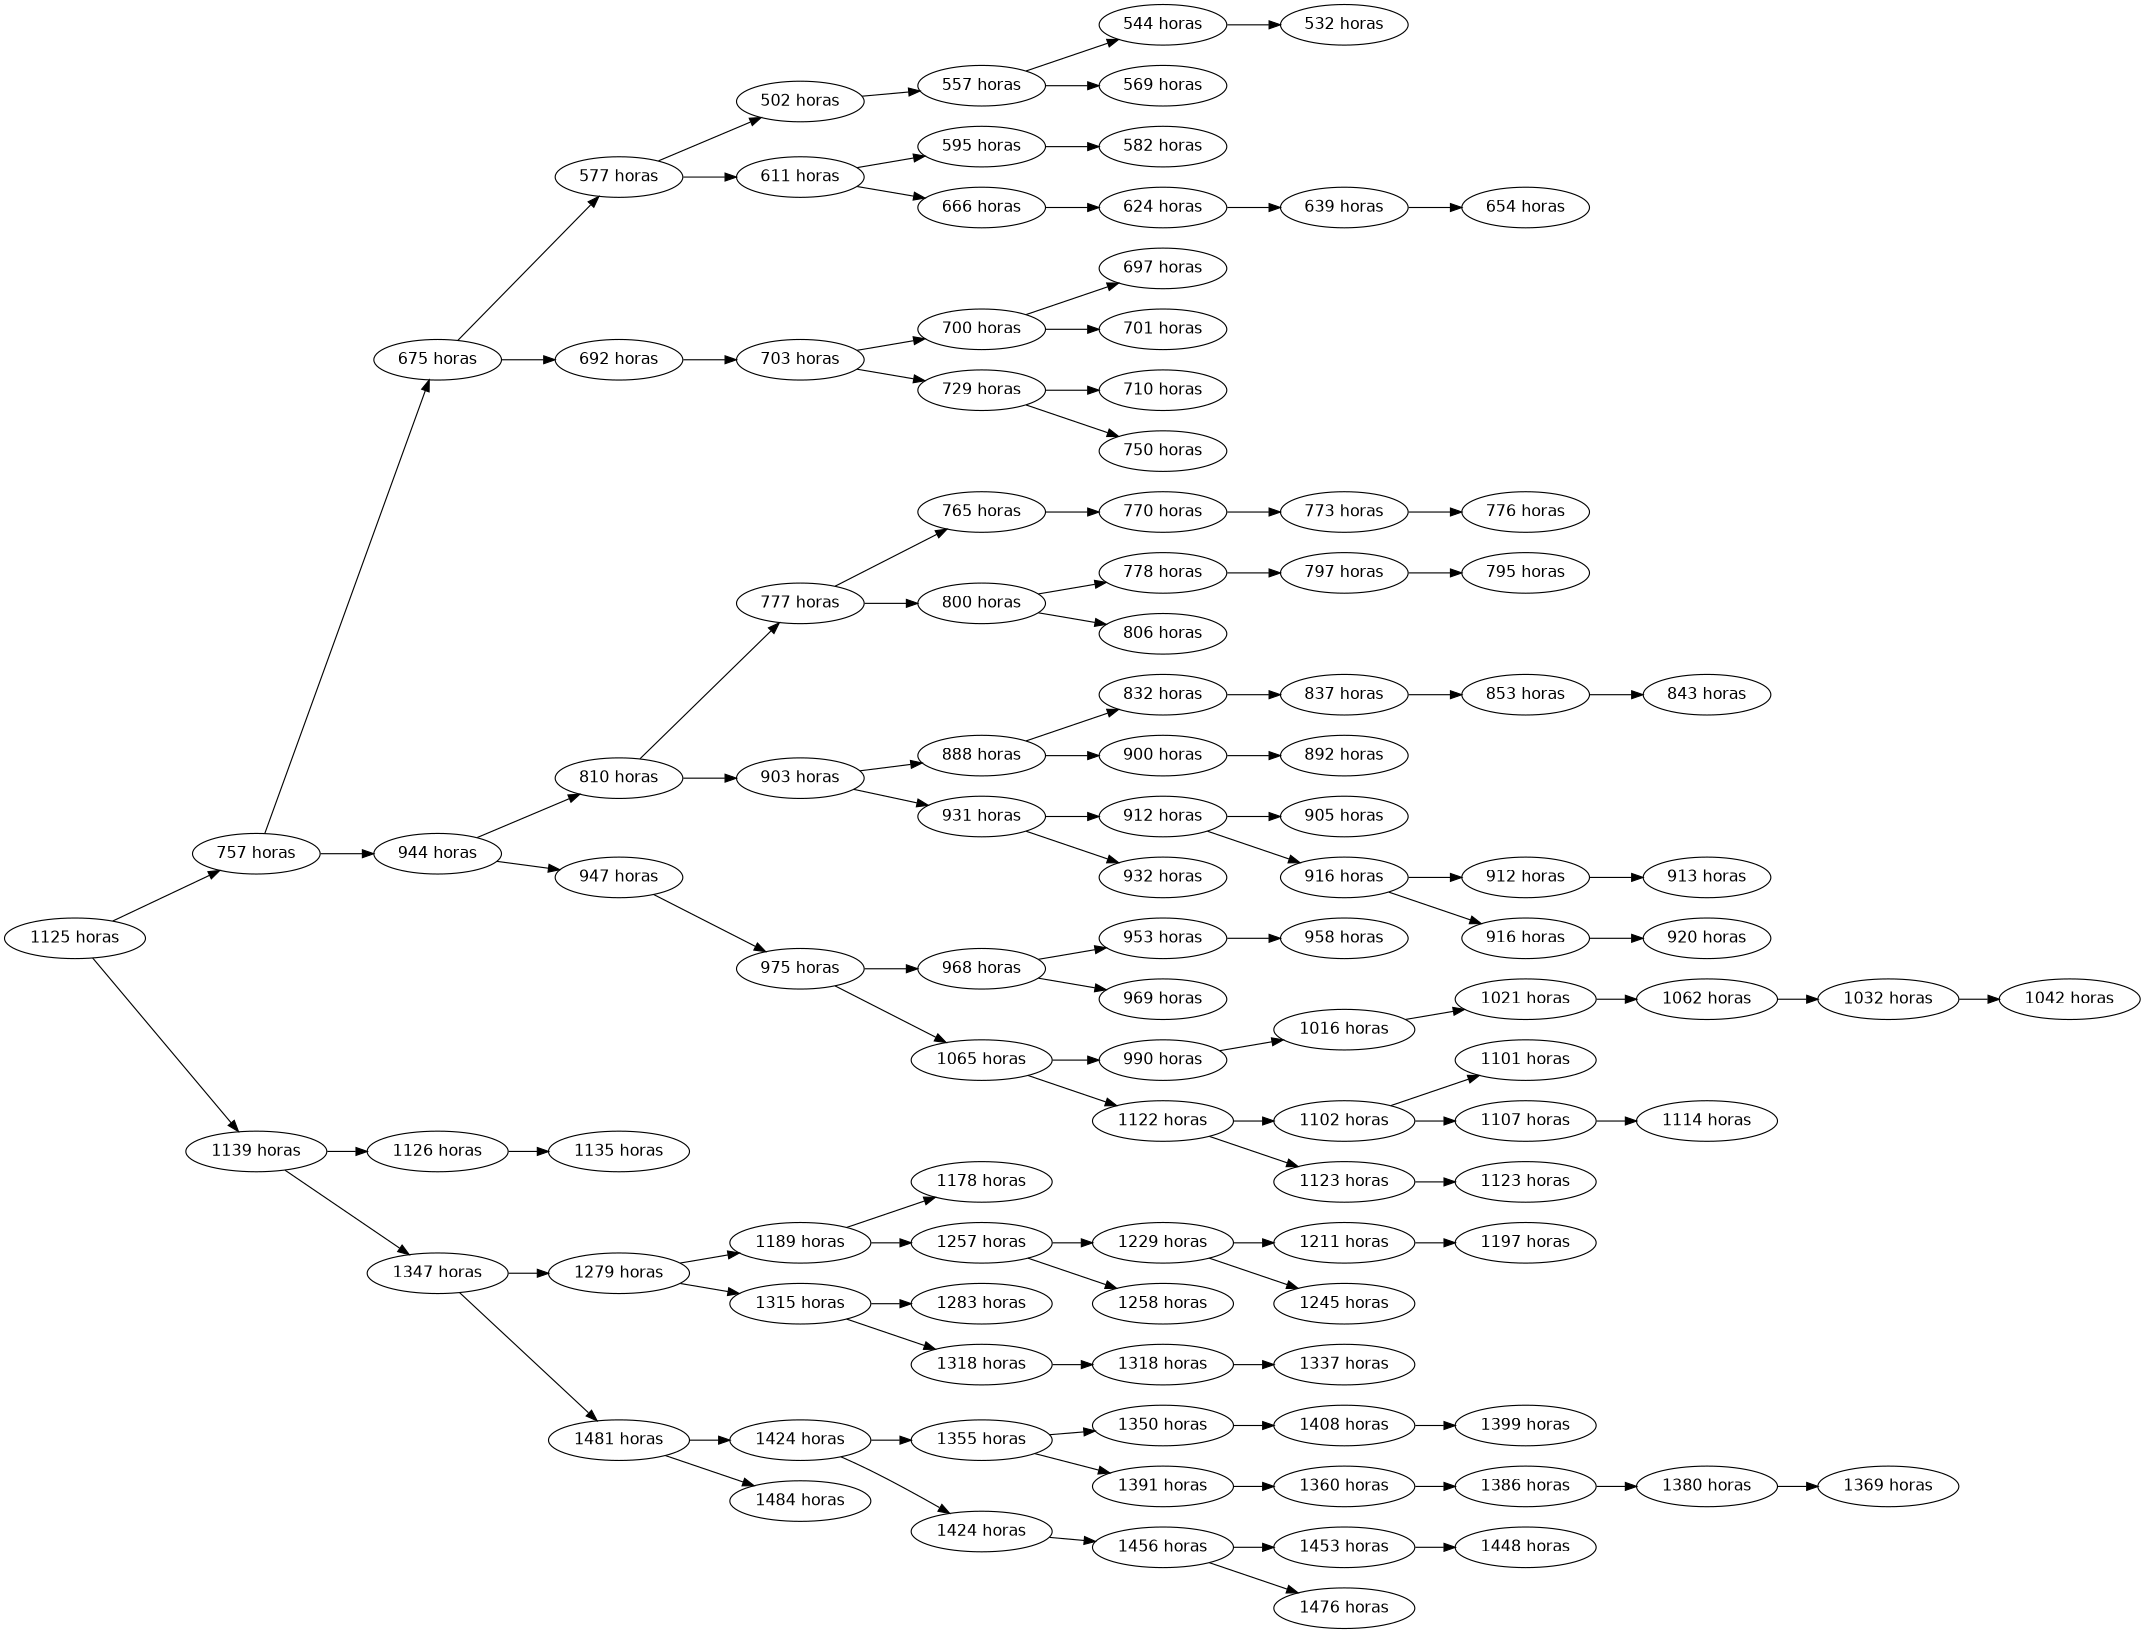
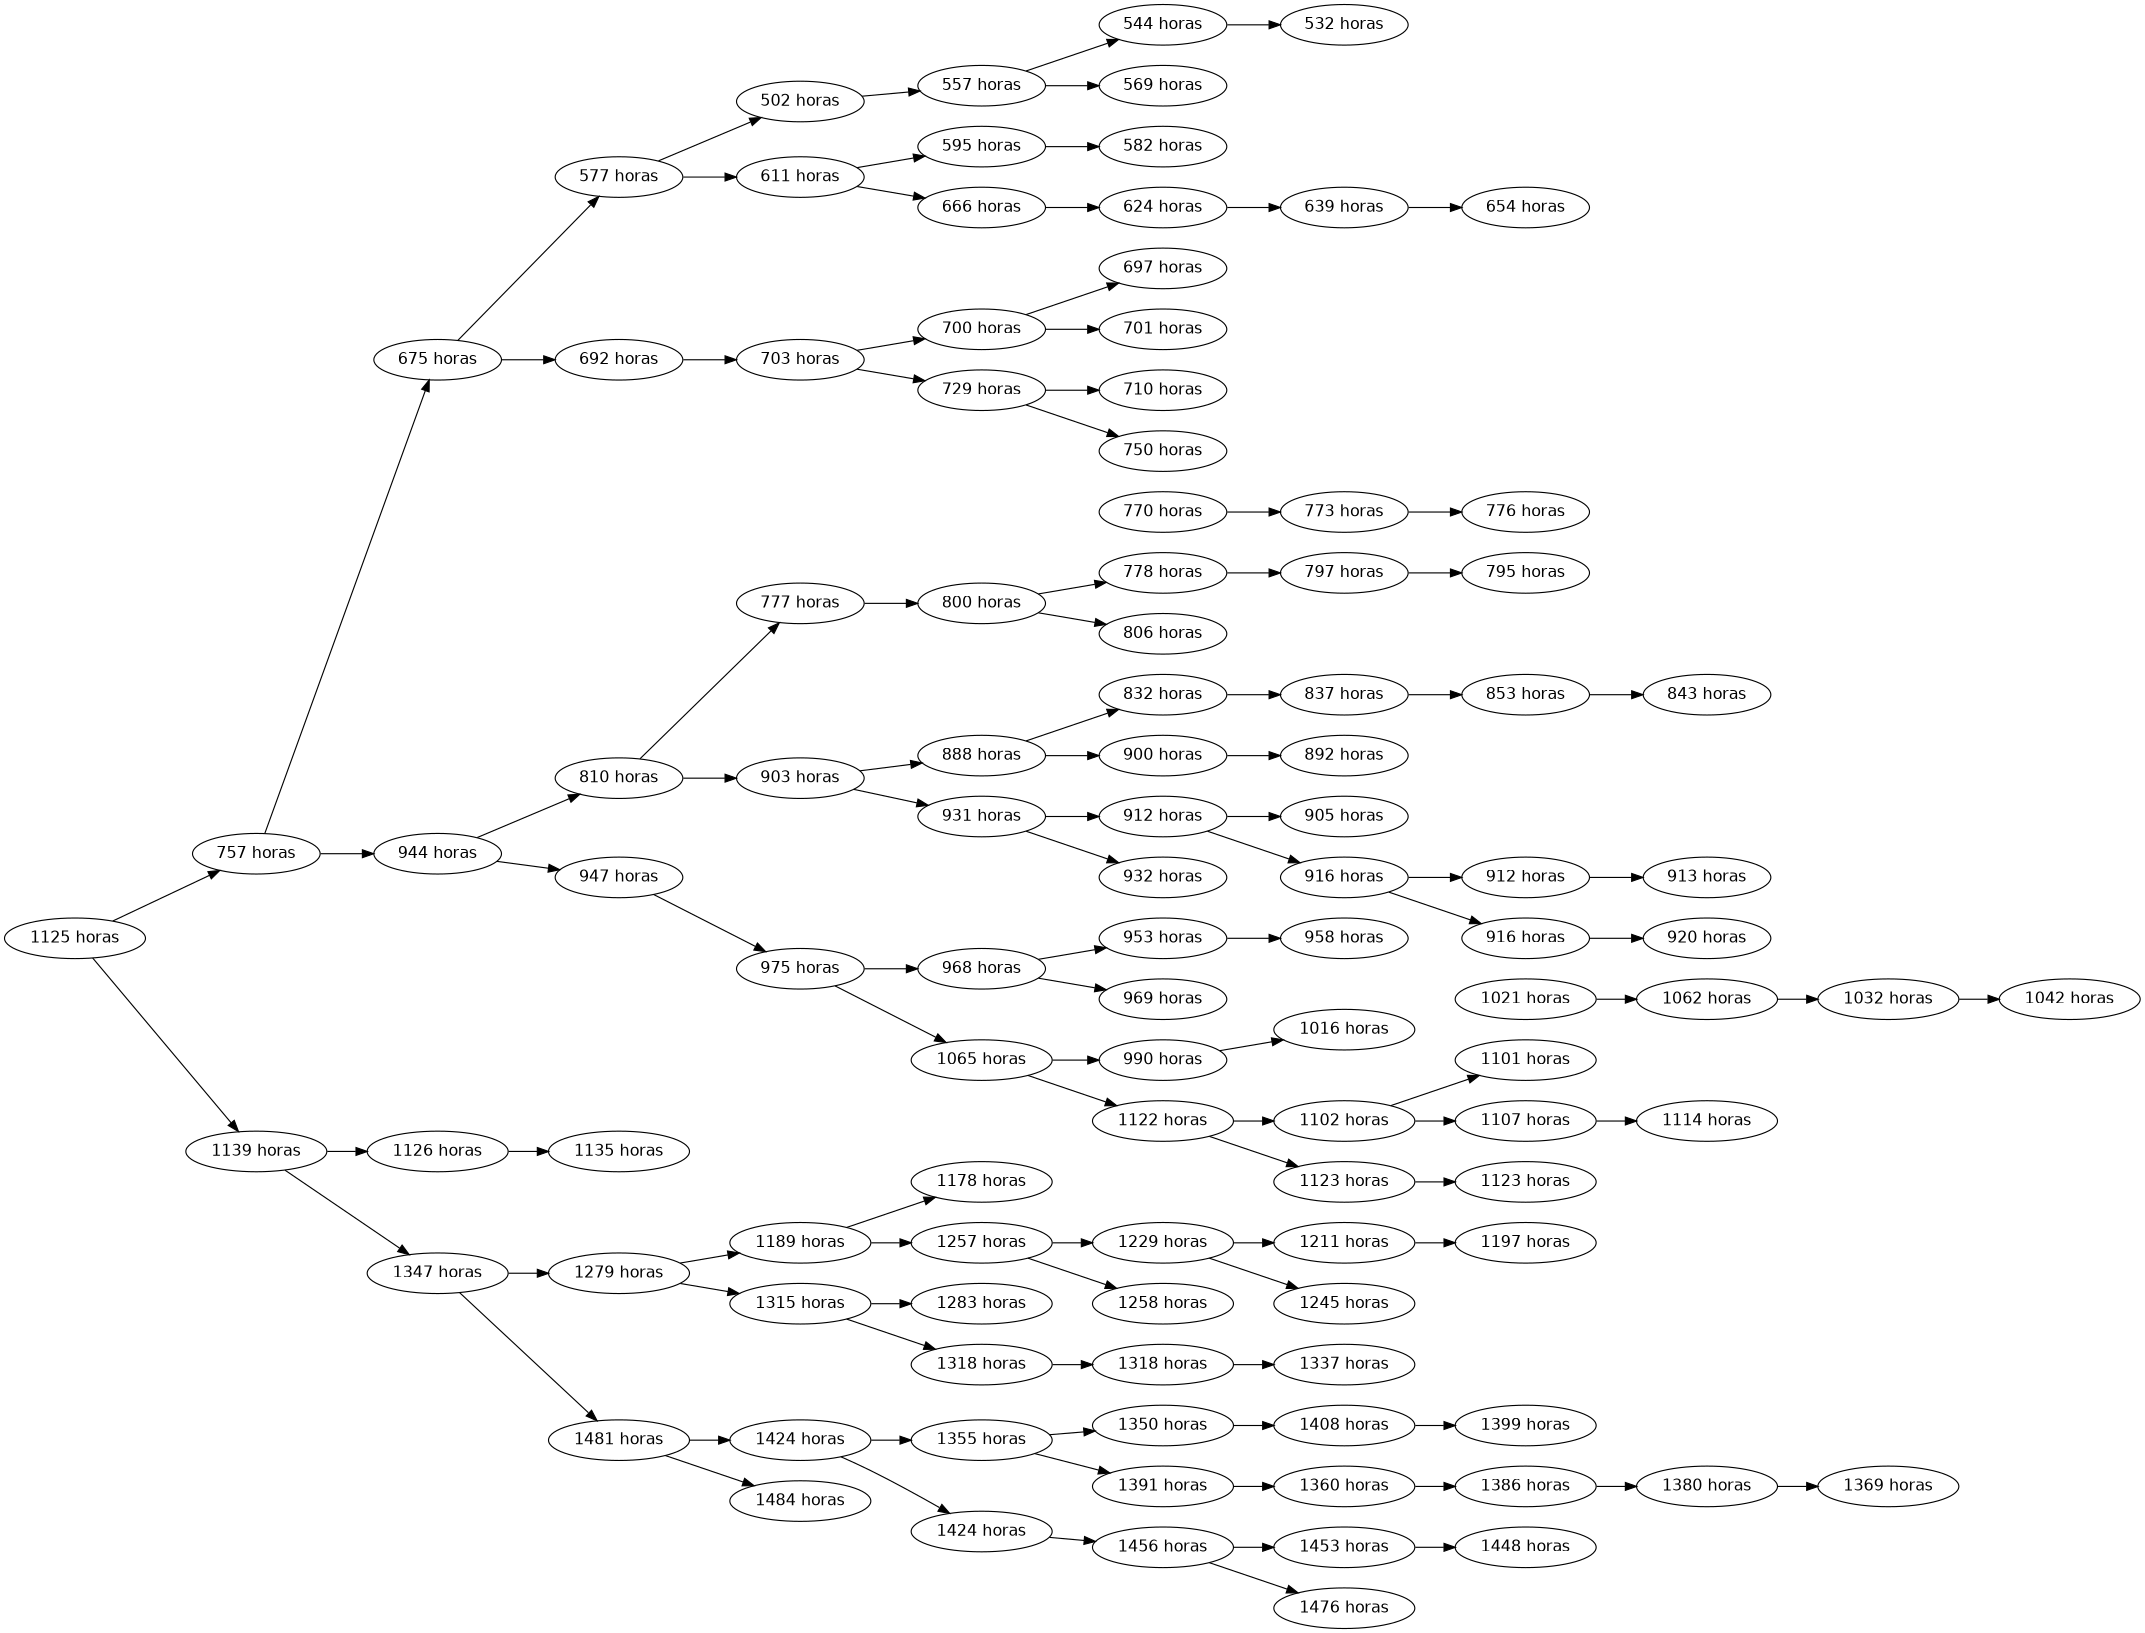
node "765 horas": removed
edge "1016 horas" -> "1021 horas": removed
